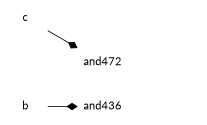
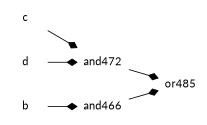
node "d": added
node "or485": added
node "and436": label "and436" -> "and466"
